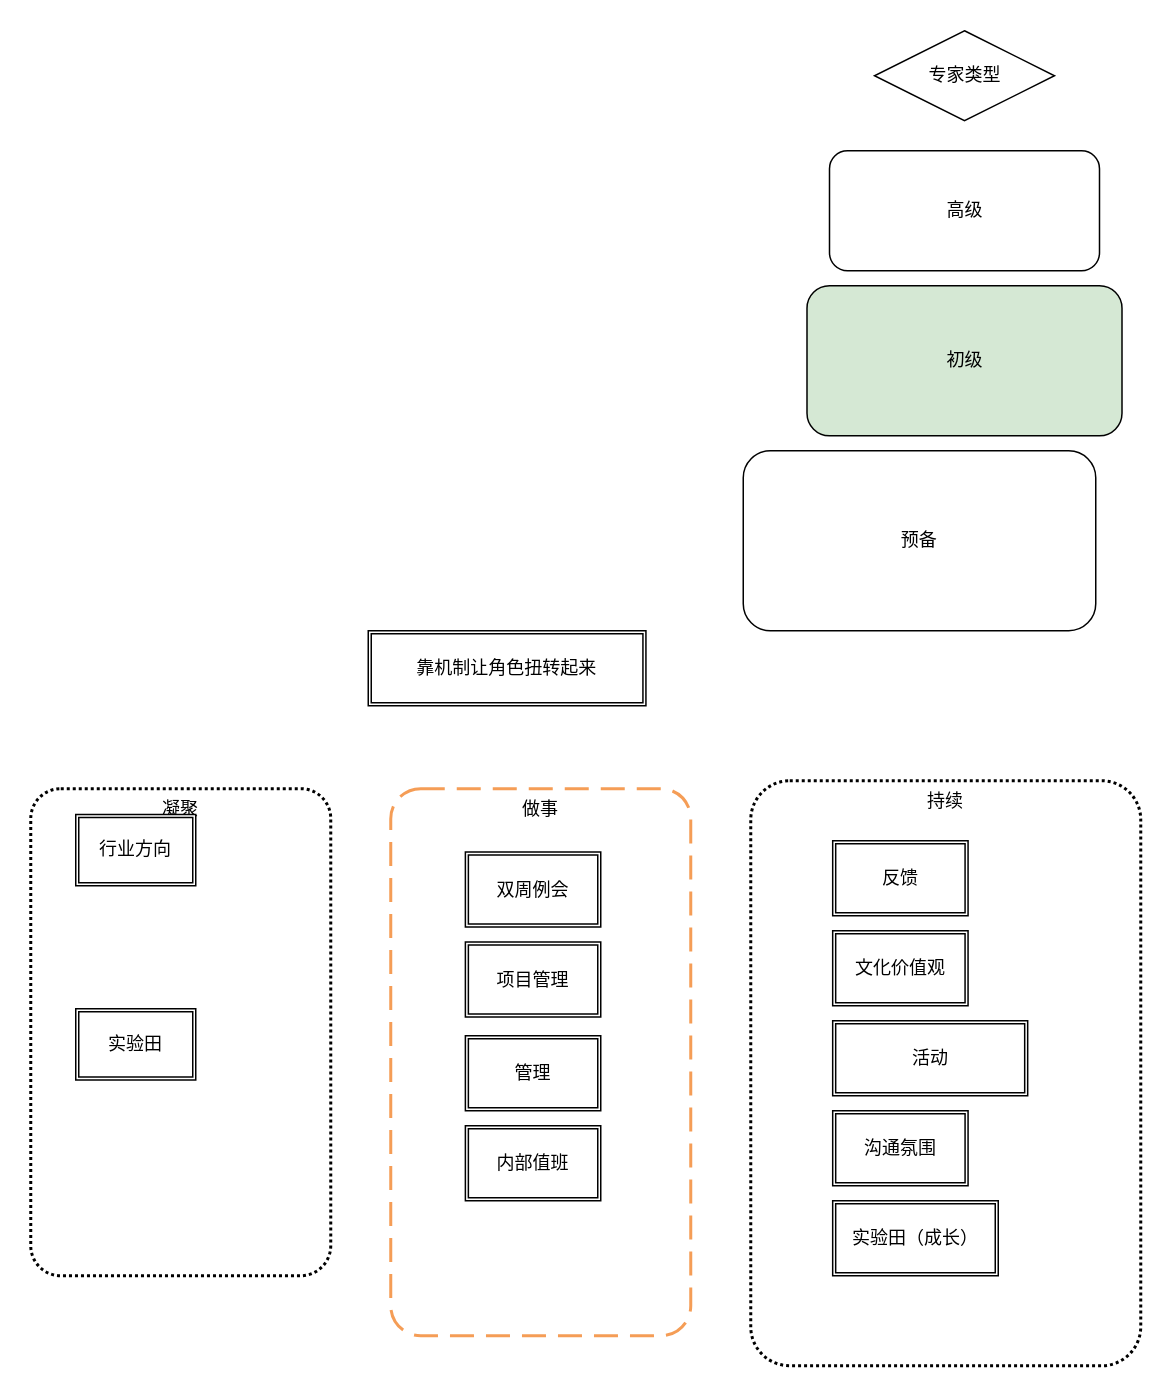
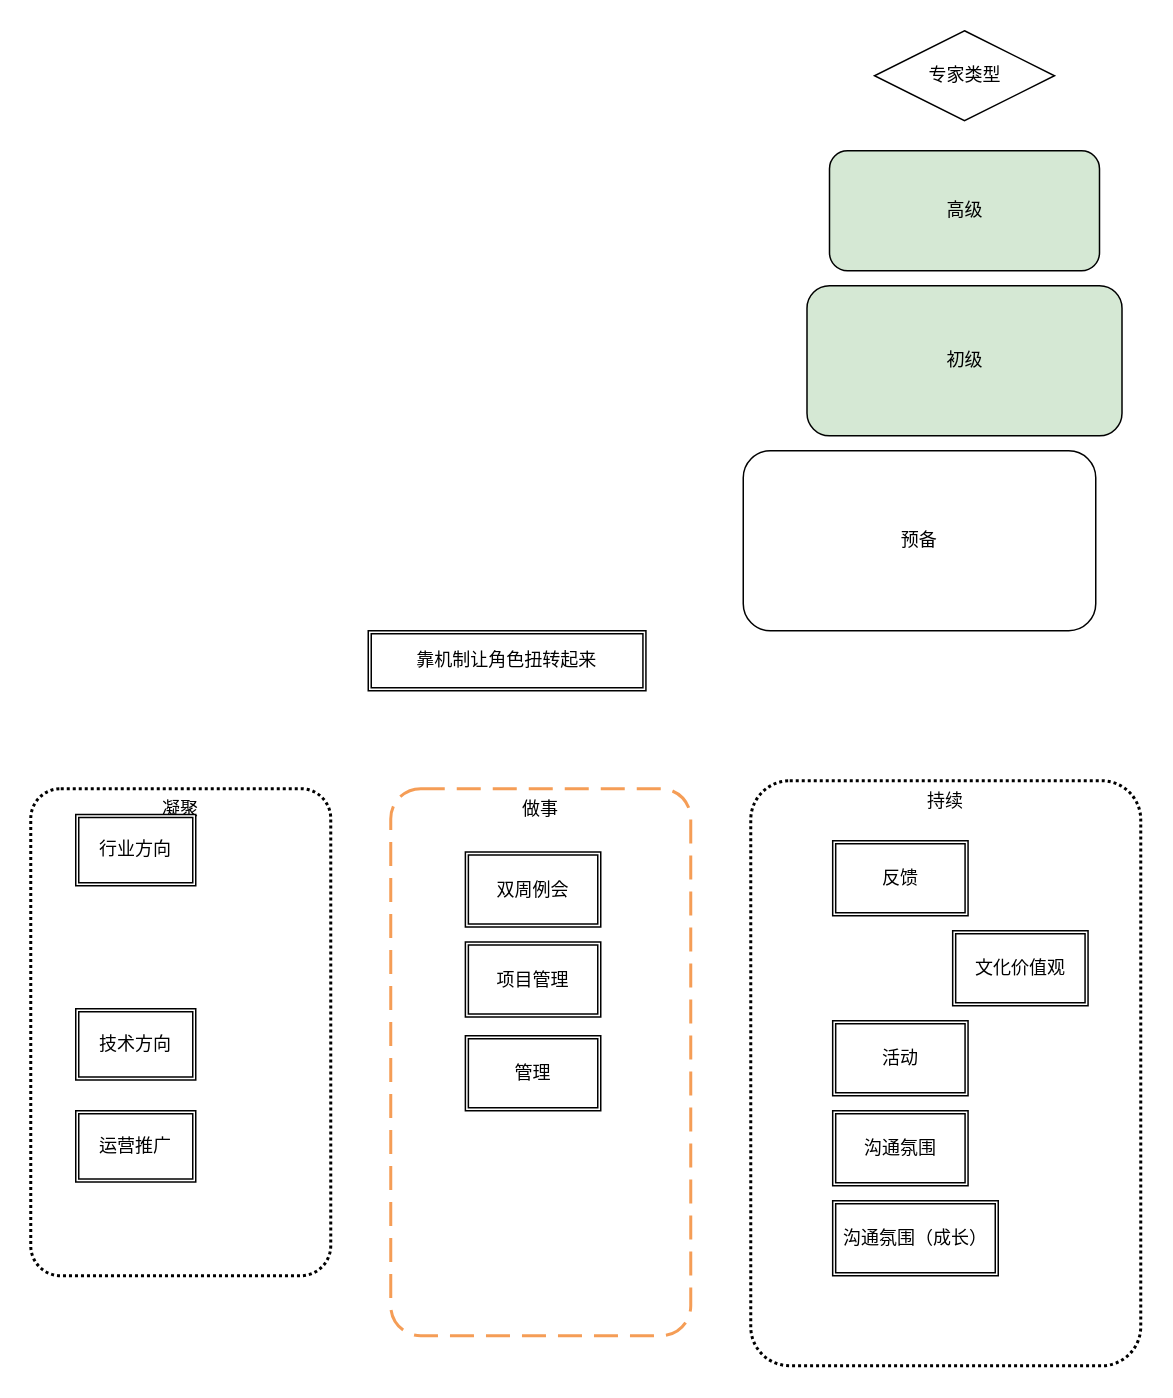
node "高级": fillcolor #ffffff -> #d5e8d4
node "靠机制让角色扭转起来": size 278x75 -> 278x60
node "文化价值观": moved (900, 968) -> (1020, 968)
node "实验田": label "实验田" -> "技术方向"
node "活动": size 195x75 -> 135x75
node "运营推广": added
node "内部值班": removed
node "实验田（成长）": label "实验田（成长）" -> "沟通氛围（成长）"
